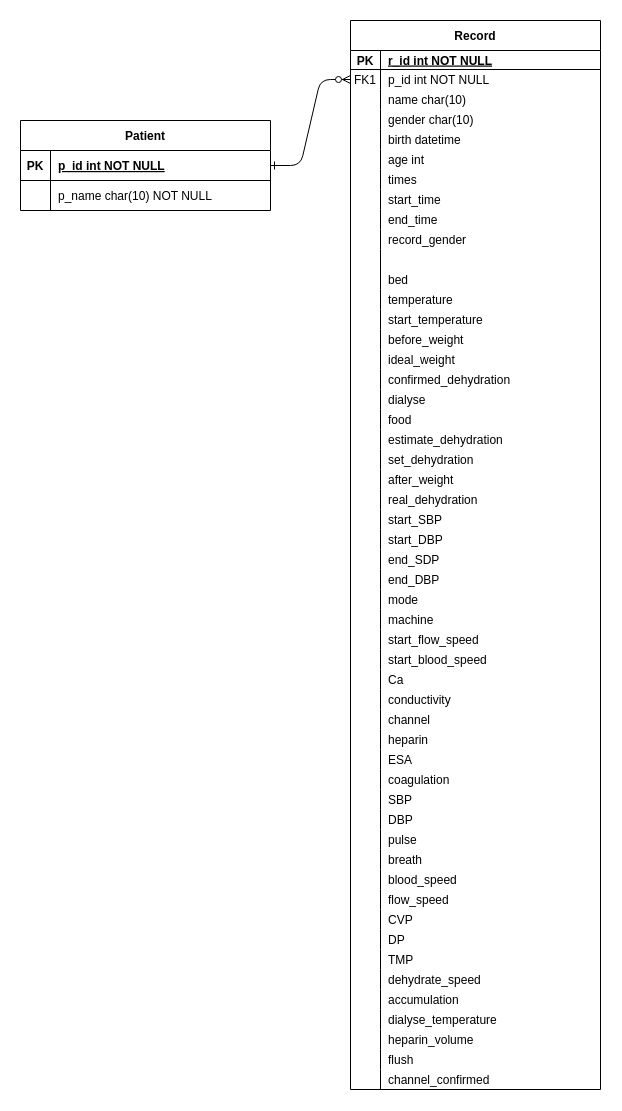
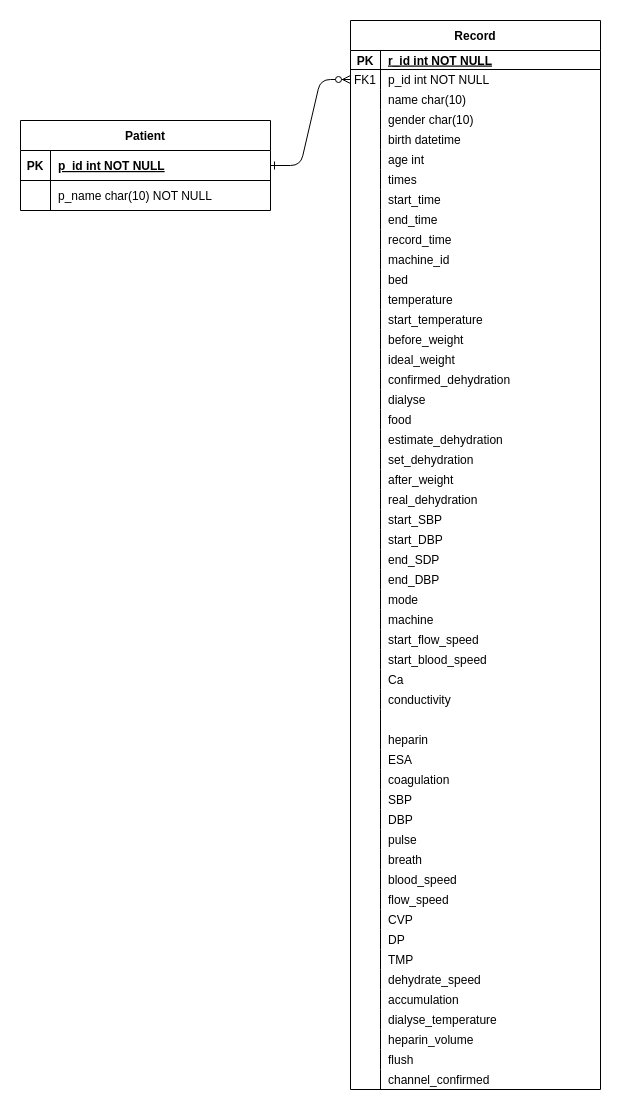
node "record_gender": label "record_gender" -> "record_time"
node "machine_id": added
node "channel": removed
